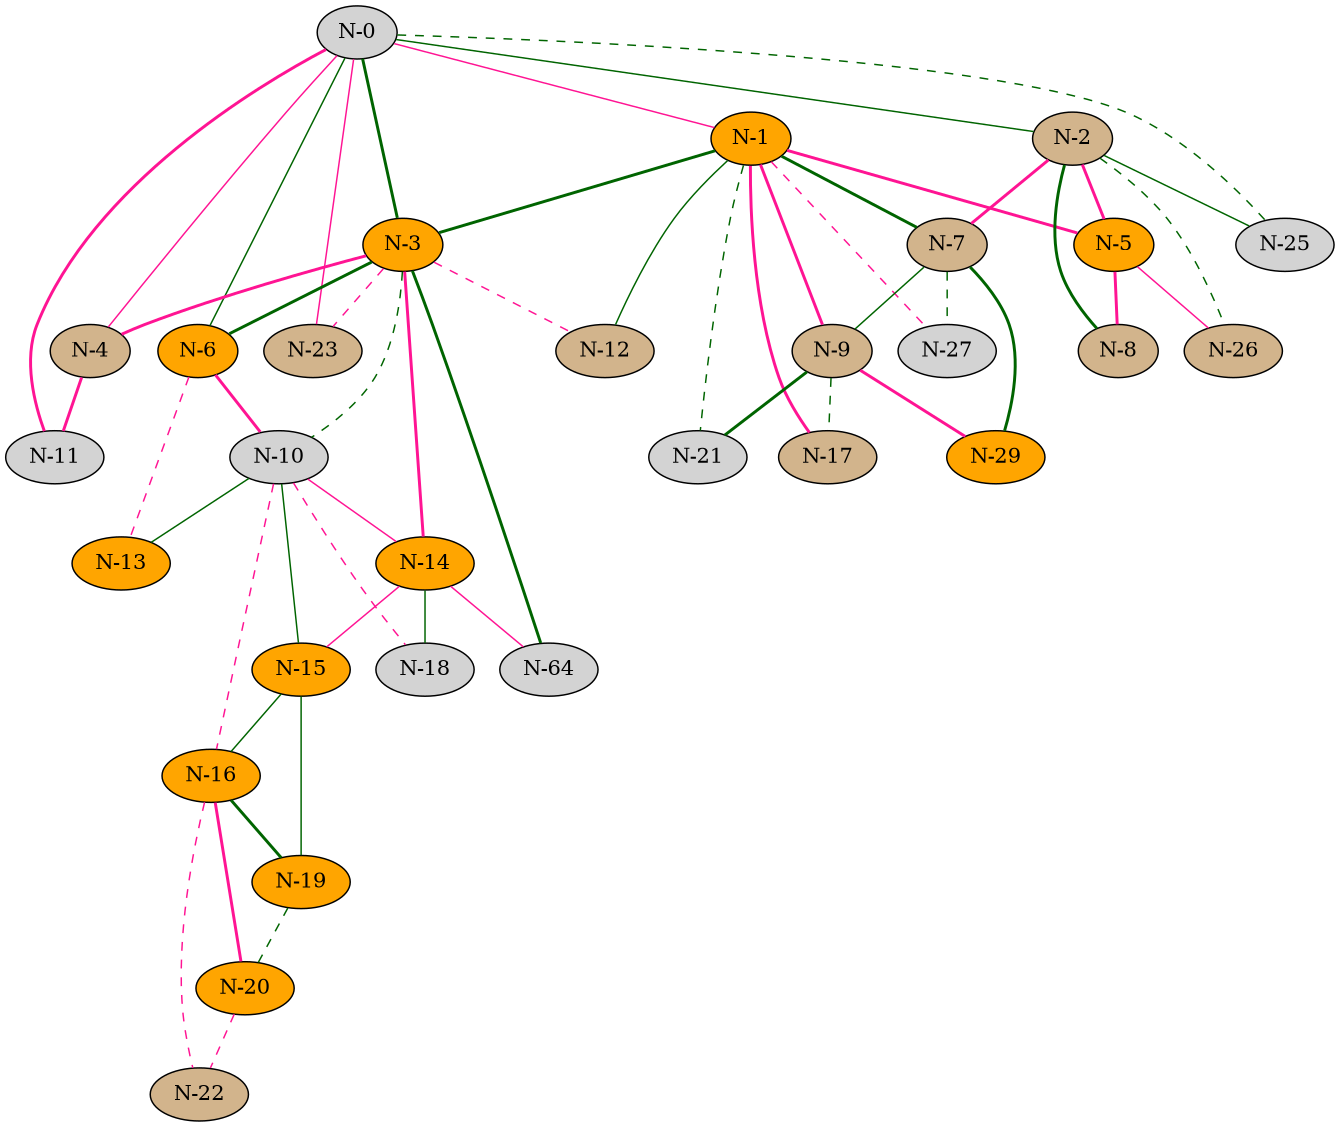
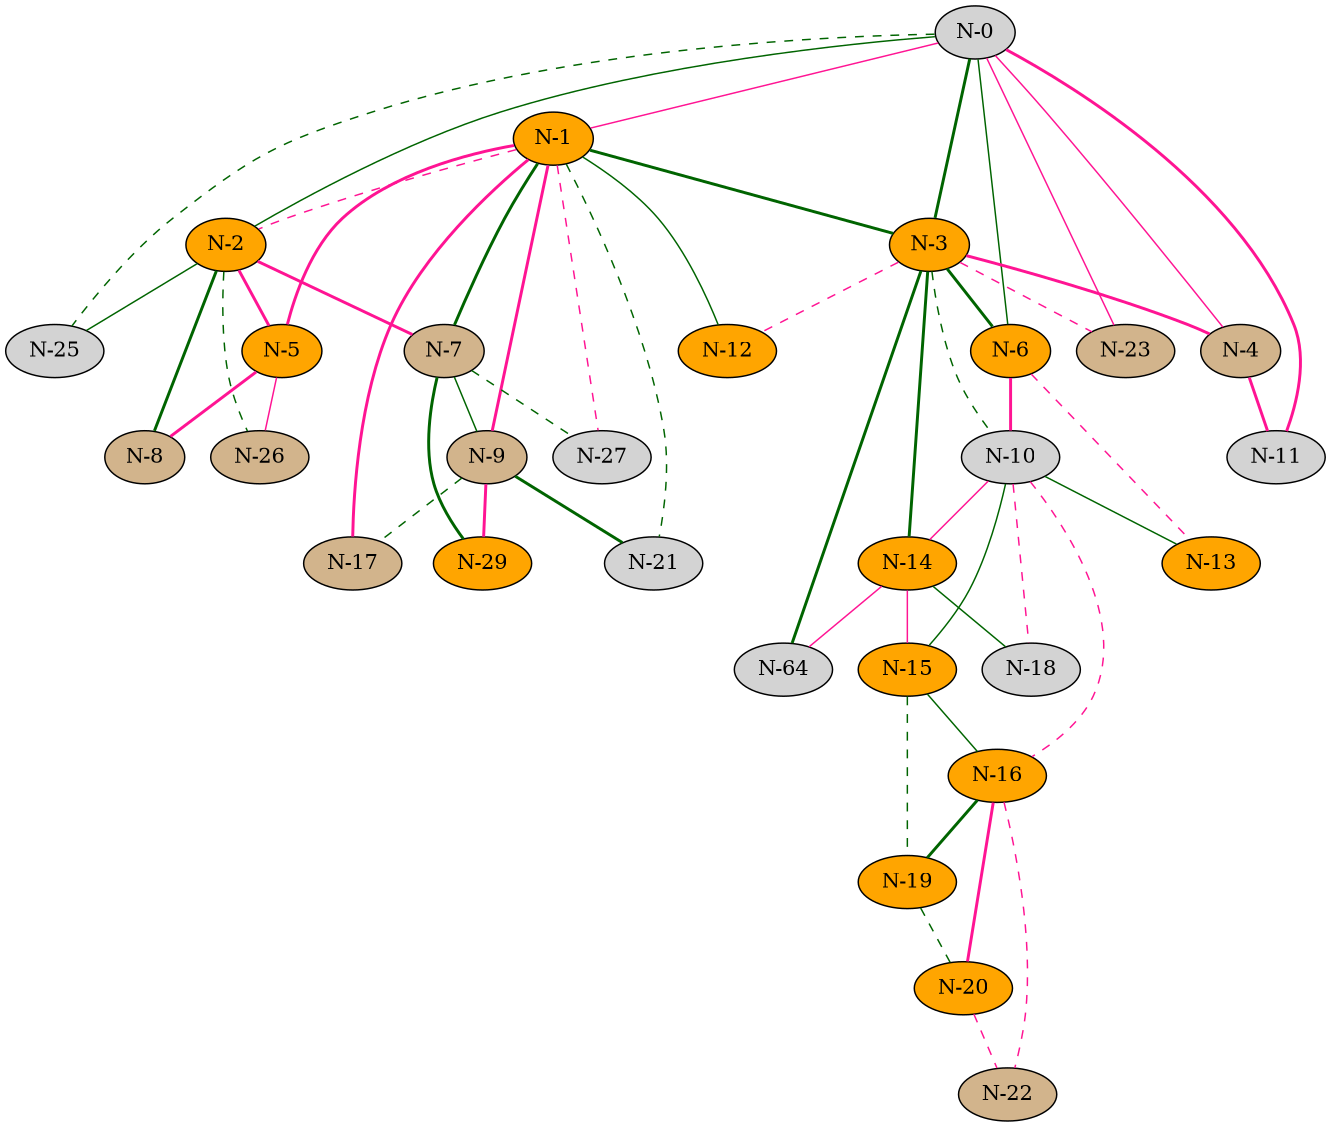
node "N-2": fillcolor tan -> orange
edge "N-1" -- "N-2": added
node "N-12": fillcolor tan -> orange
edge "N-3" -- "N-14": color deeppink -> darkgreen
edge "N-15" -- "N-19": style solid -> dashed
